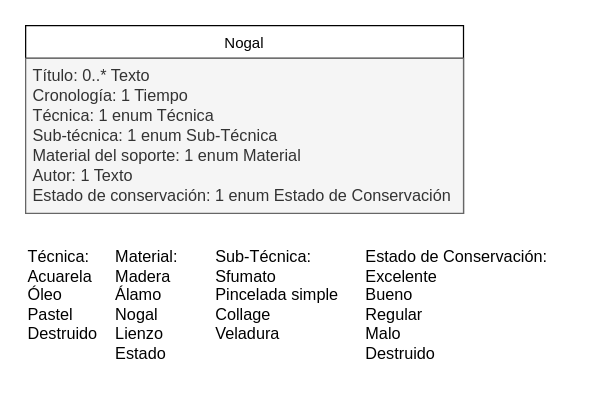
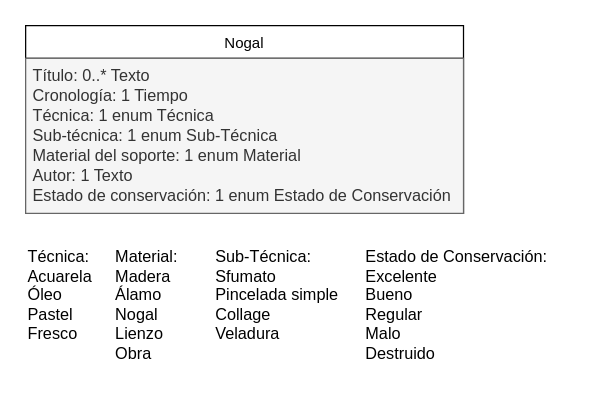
node "Técnica: Acuarela Óleo Pastel Destruido": label "Técnica: Acuarela Óleo Pastel Destruido" -> "Técnica: Acuarela Óleo Pastel Fresco"
node "Material: Madera Álamo Nogal Lienzo Estado": label "Material: Madera Álamo Nogal Lienzo Estado" -> "Material: Madera Álamo Nogal Lienzo Obra"
